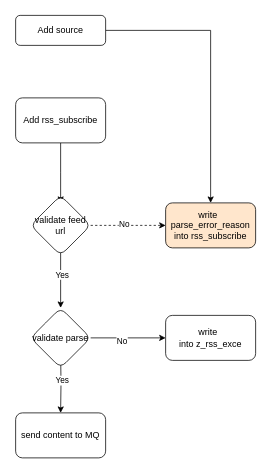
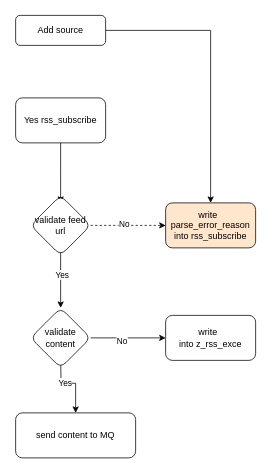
node "Add rss_subscribe": label "Add rss_subscribe" -> "Yes rss_subscribe"
node "validate parse": label "validate parse" -> "validate content"
node "send content to MQ": size 90x45 -> 120x45
